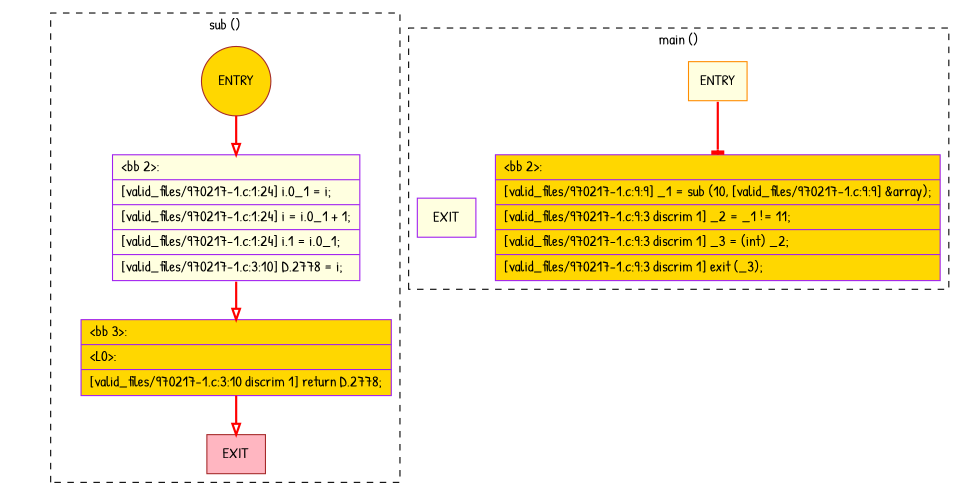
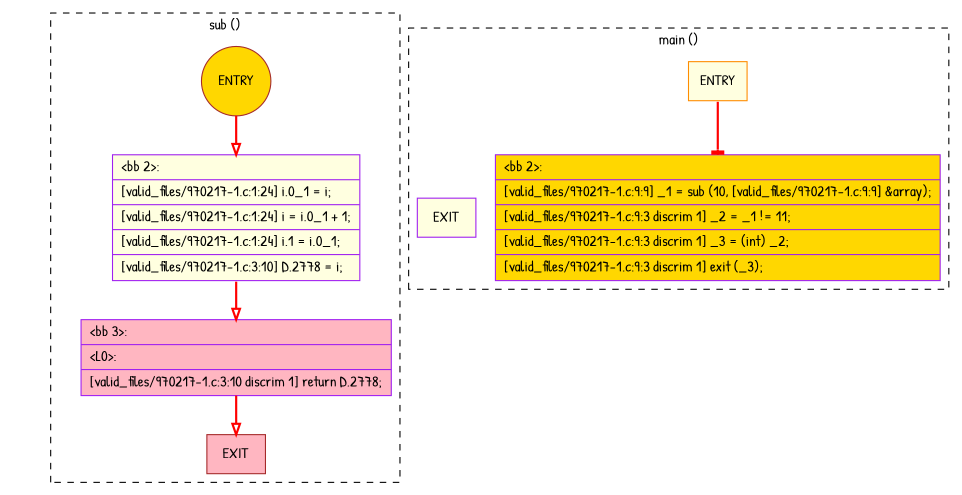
node "<bb 3>:": fillcolor gold -> lightpink
